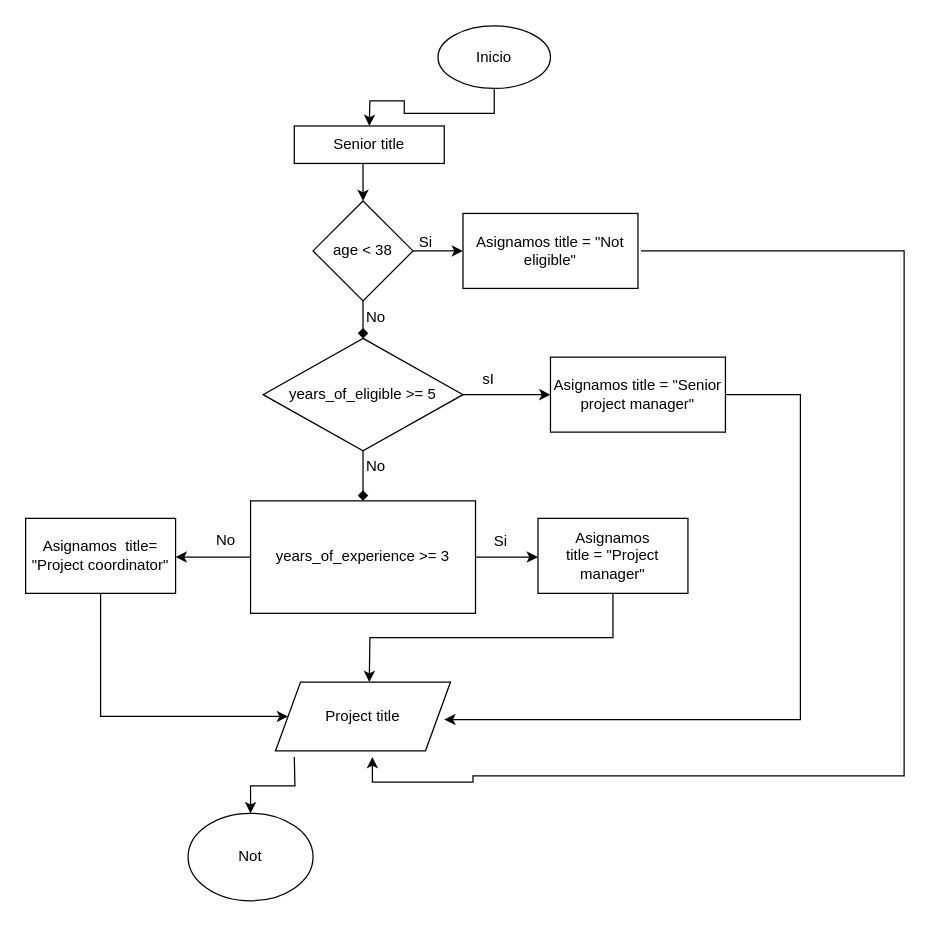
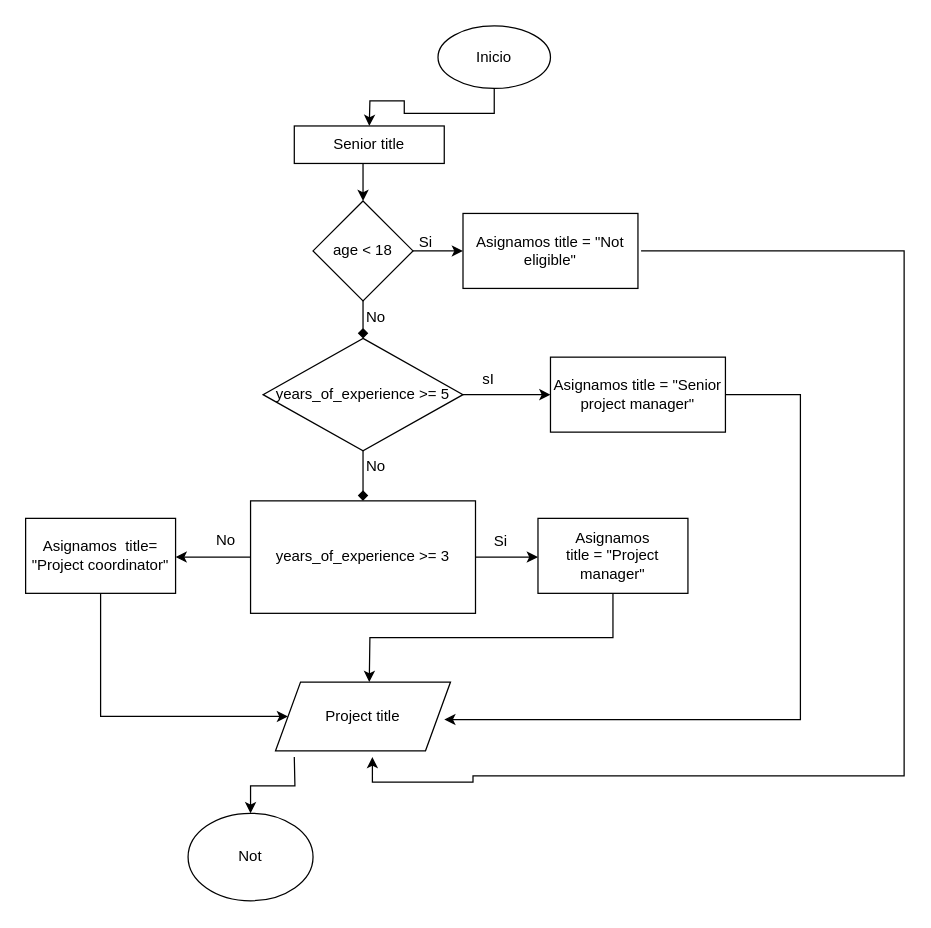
node "age < 38": label "age < 38" -> "age < 18"
node "years_of_eligible >= 5": label "years_of_eligible >= 5" -> "years_of_experience >= 5"
